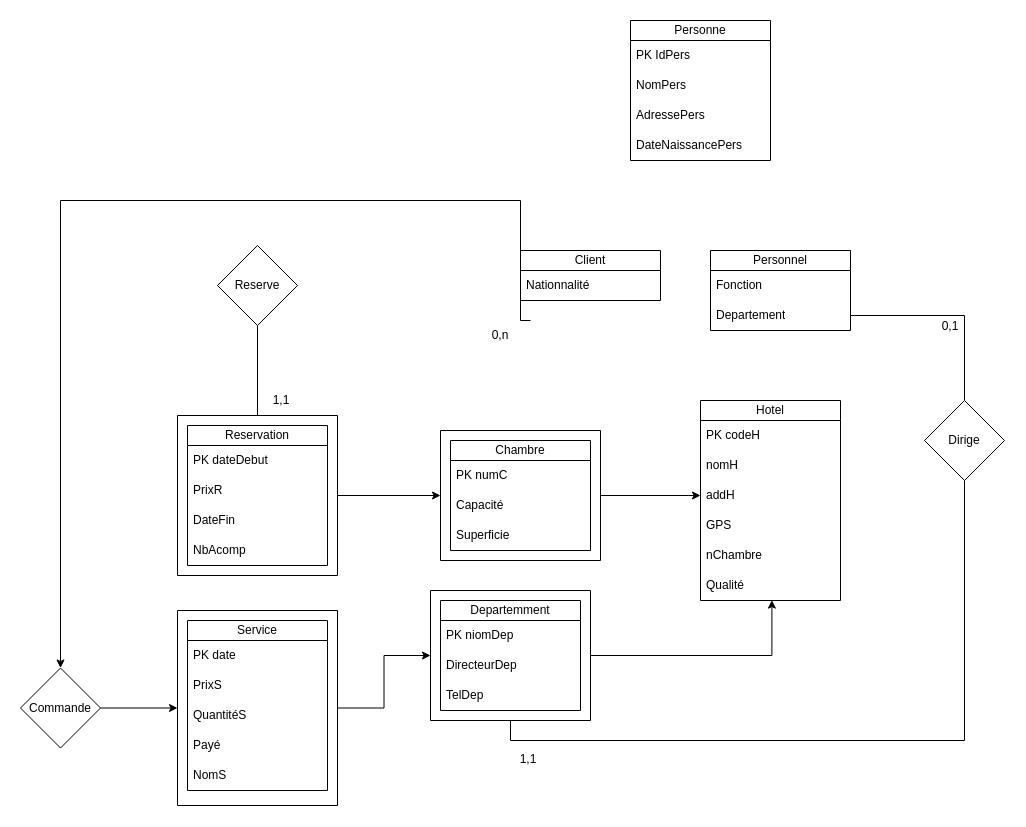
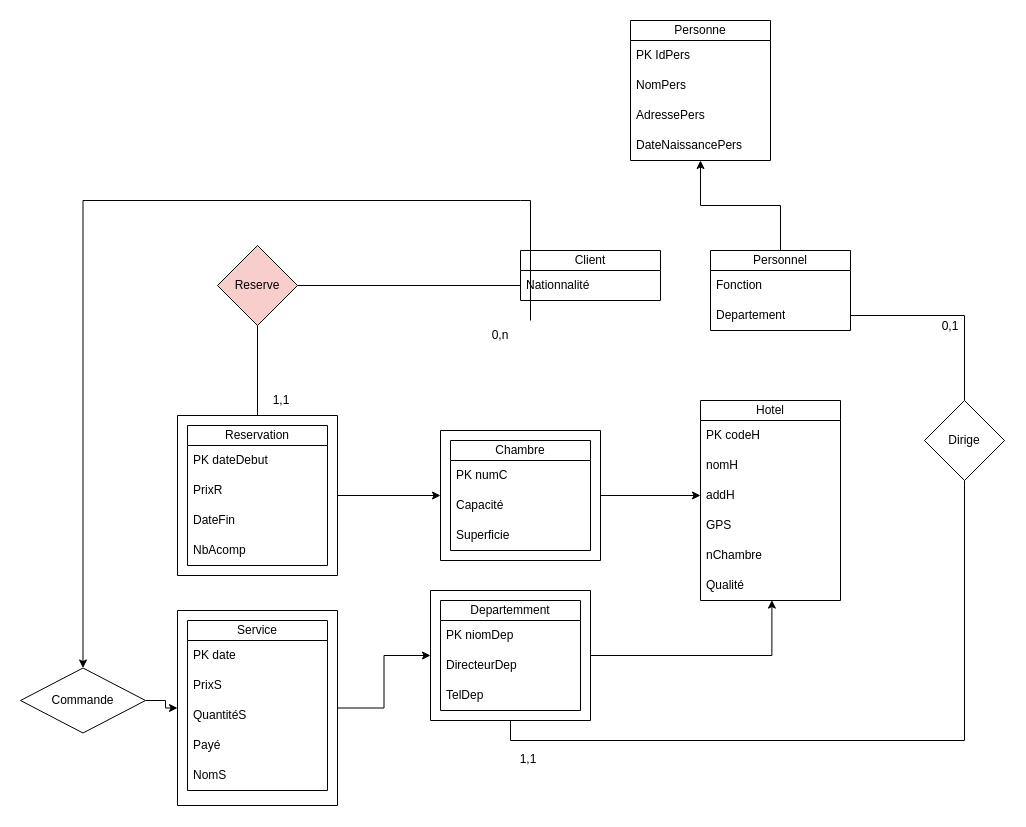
edge "Personnel" -> "Personne": added
node "Reserve": fillcolor #ffffff -> #f8cecc
edge "Reserve" -- "Nationnalité": added
node "Commande": size 80x80 -> 125x65
